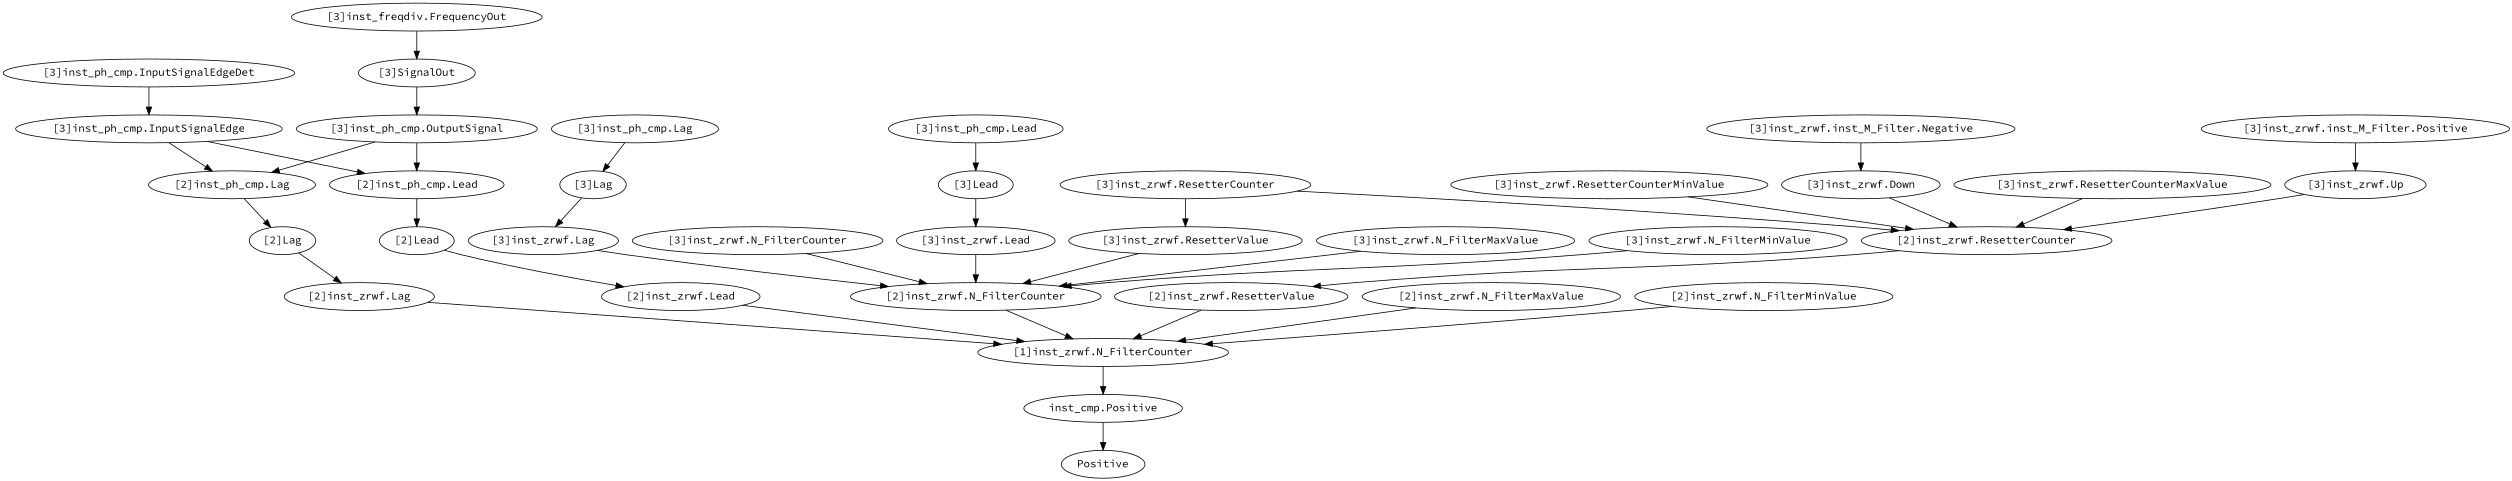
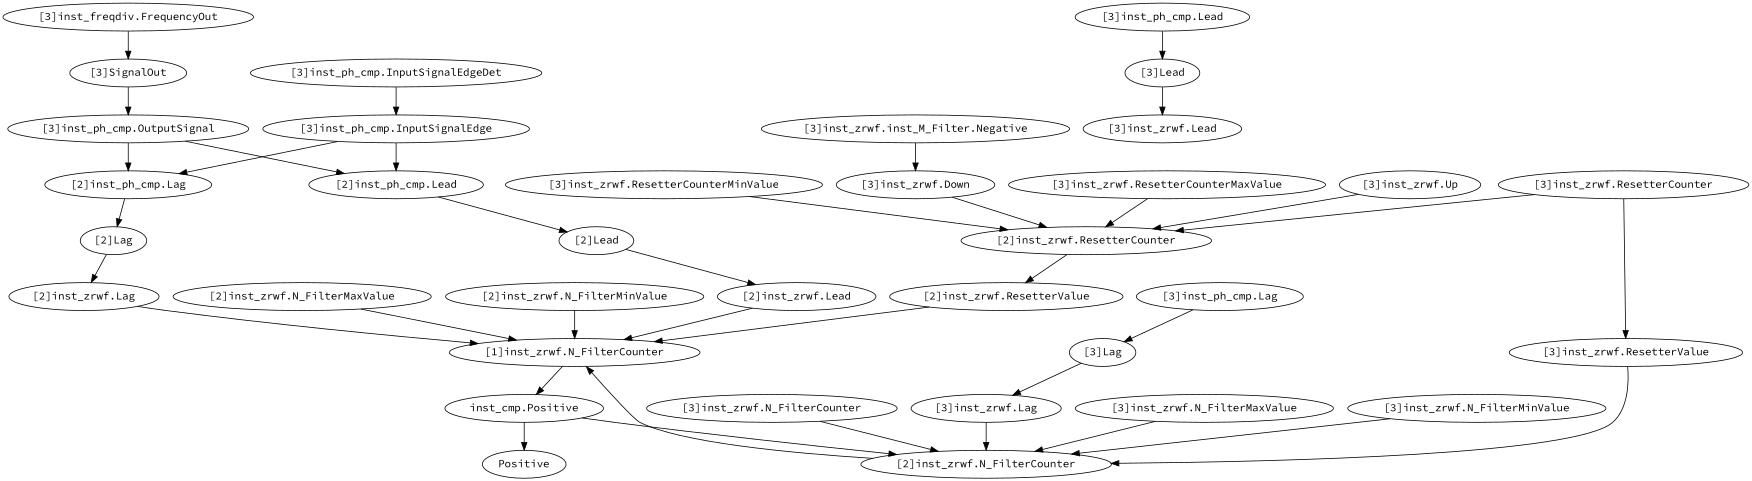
node "[3]inst_zrwf.inst_M_Filter.Positive": removed
edge "[3]inst_zrwf.Lead" -> "[2]inst_zrwf.N_FilterCounter": now "inst_cmp.Positive" -> "[2]inst_zrwf.N_FilterCounter"
